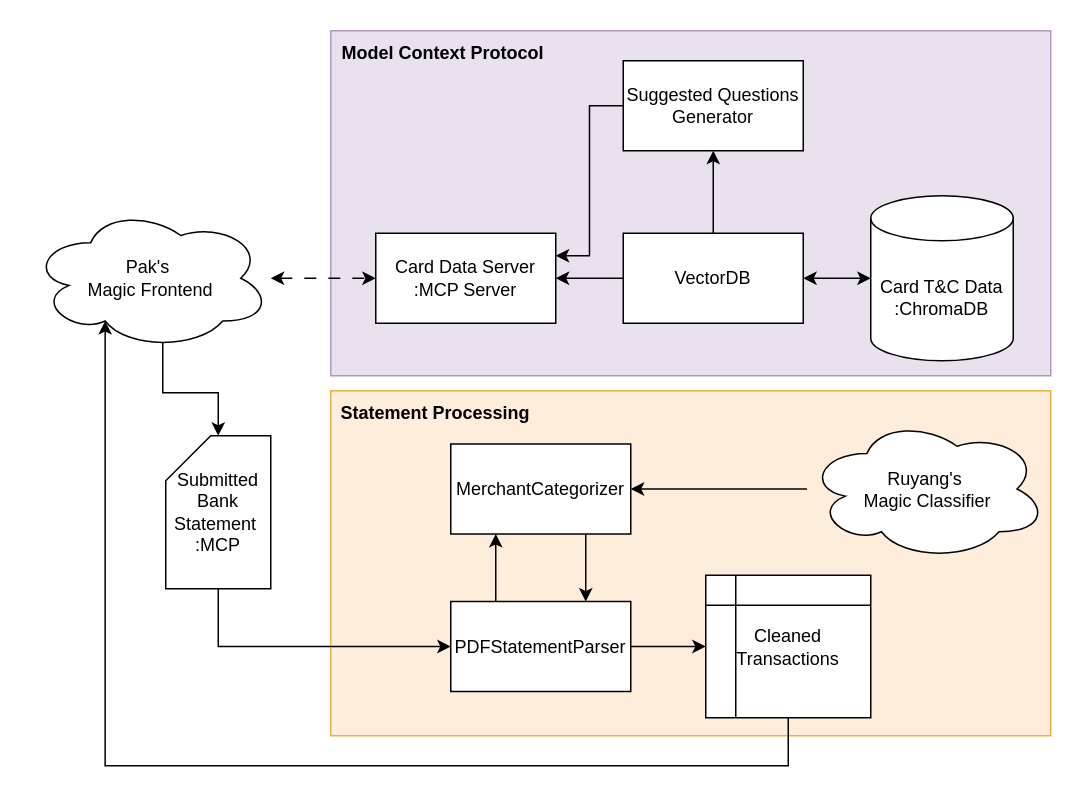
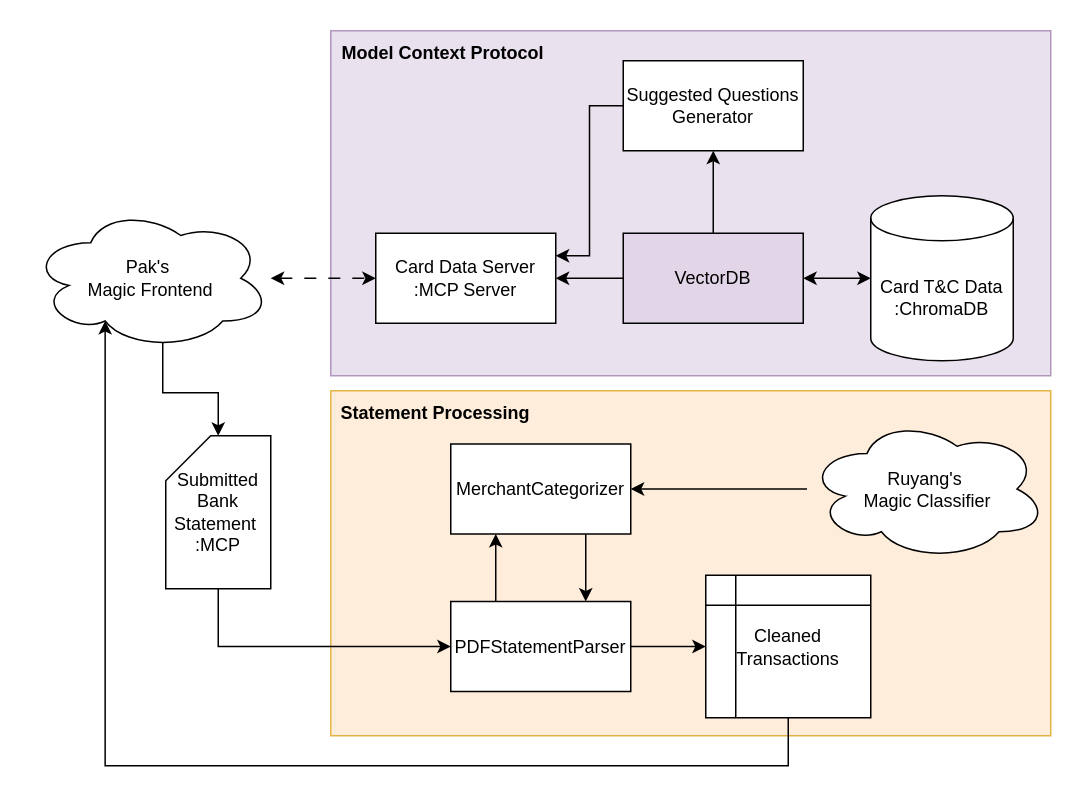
node "VectorDB": fillcolor #ffffff -> #e1d5e7
